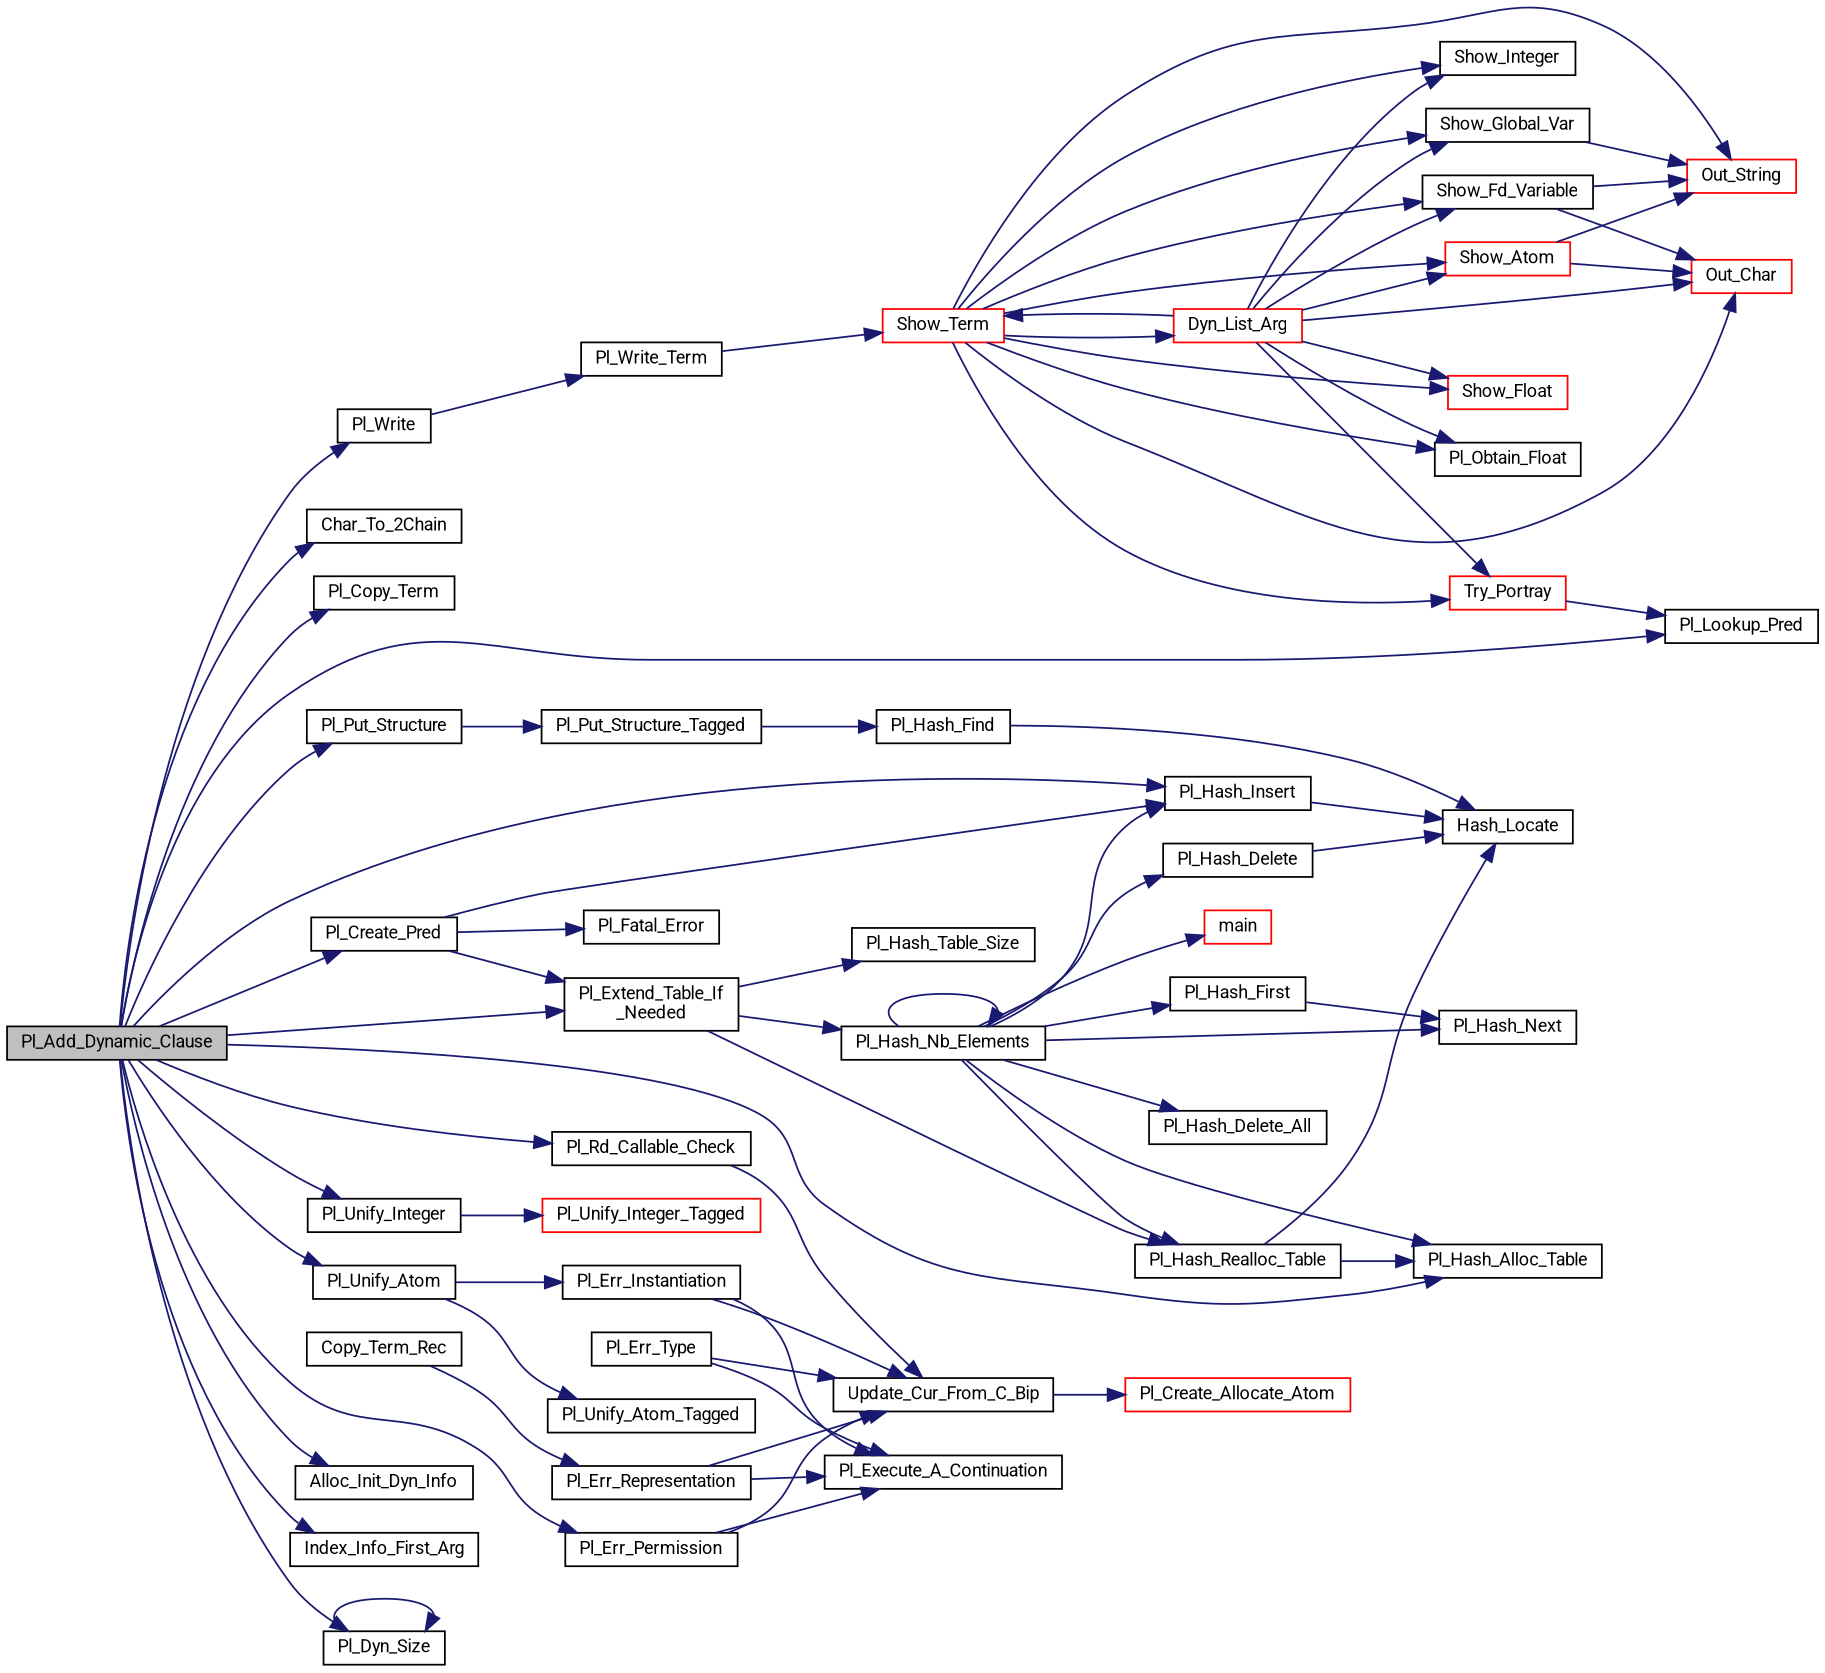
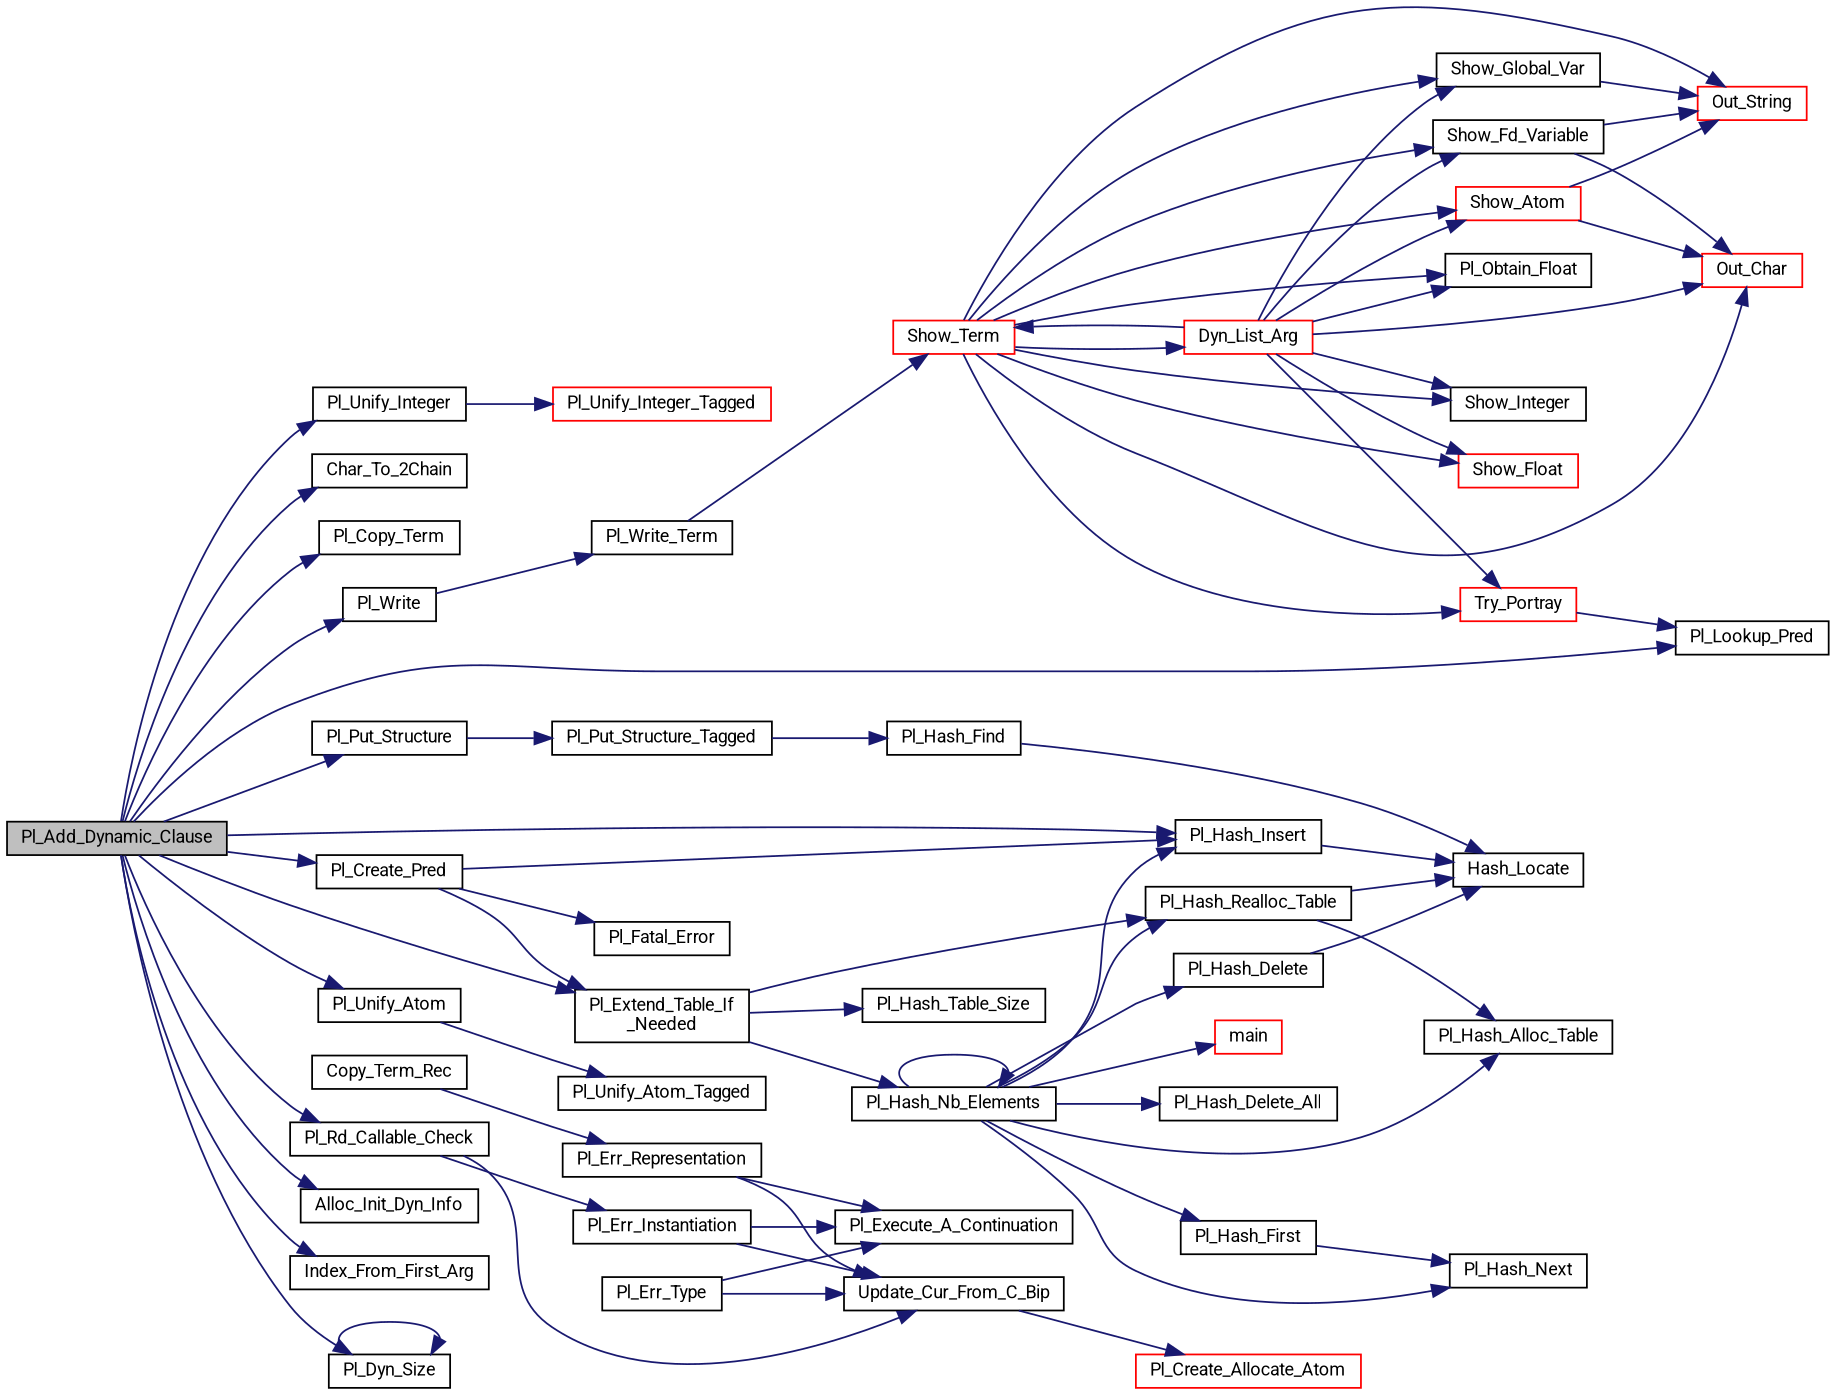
edge "Pl_Add_Dynamic_Clause" -> "Pl_Hash_Alloc_Table": removed
edge "Pl_Unify_Atom" -> "Pl_Err_Instantiation": now "Pl_Rd_Callable_Check" -> "Pl_Err_Instantiation"
node "Index_Info_First_Arg": label "Index_Info_First_Arg" -> "Index_From_First_Arg"
node "Pl_Err_Permission": removed
